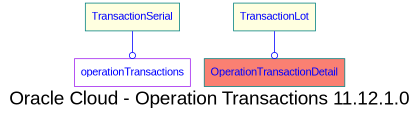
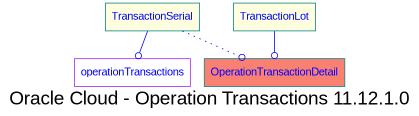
edge "TransactionSerial" -> "OperationTransactionDetail": added
